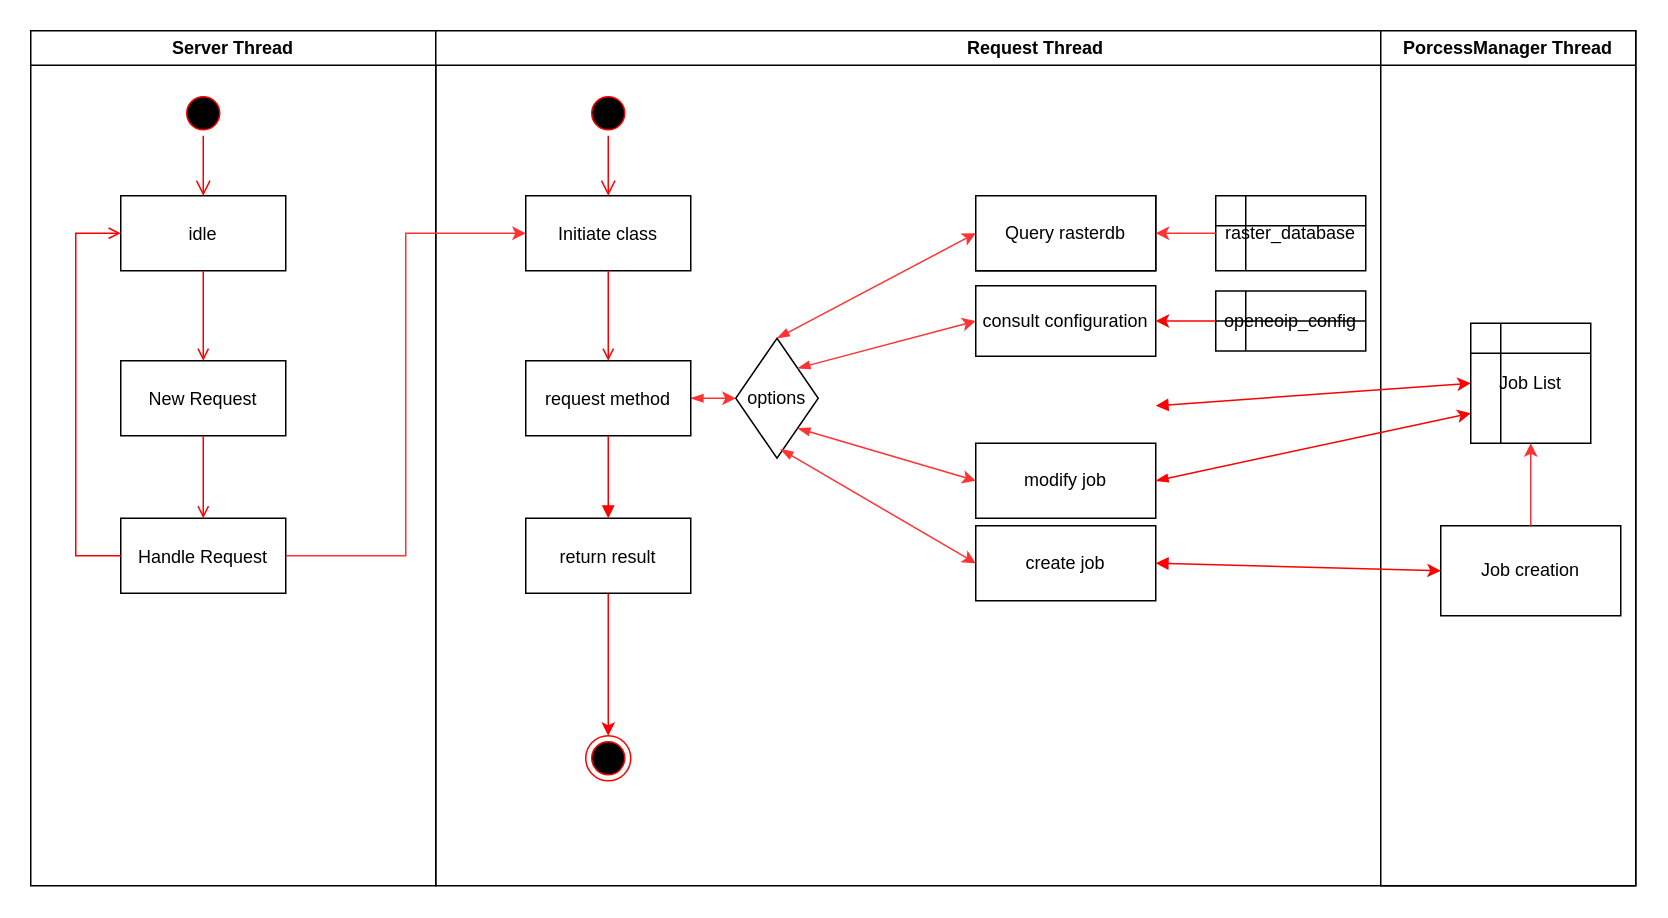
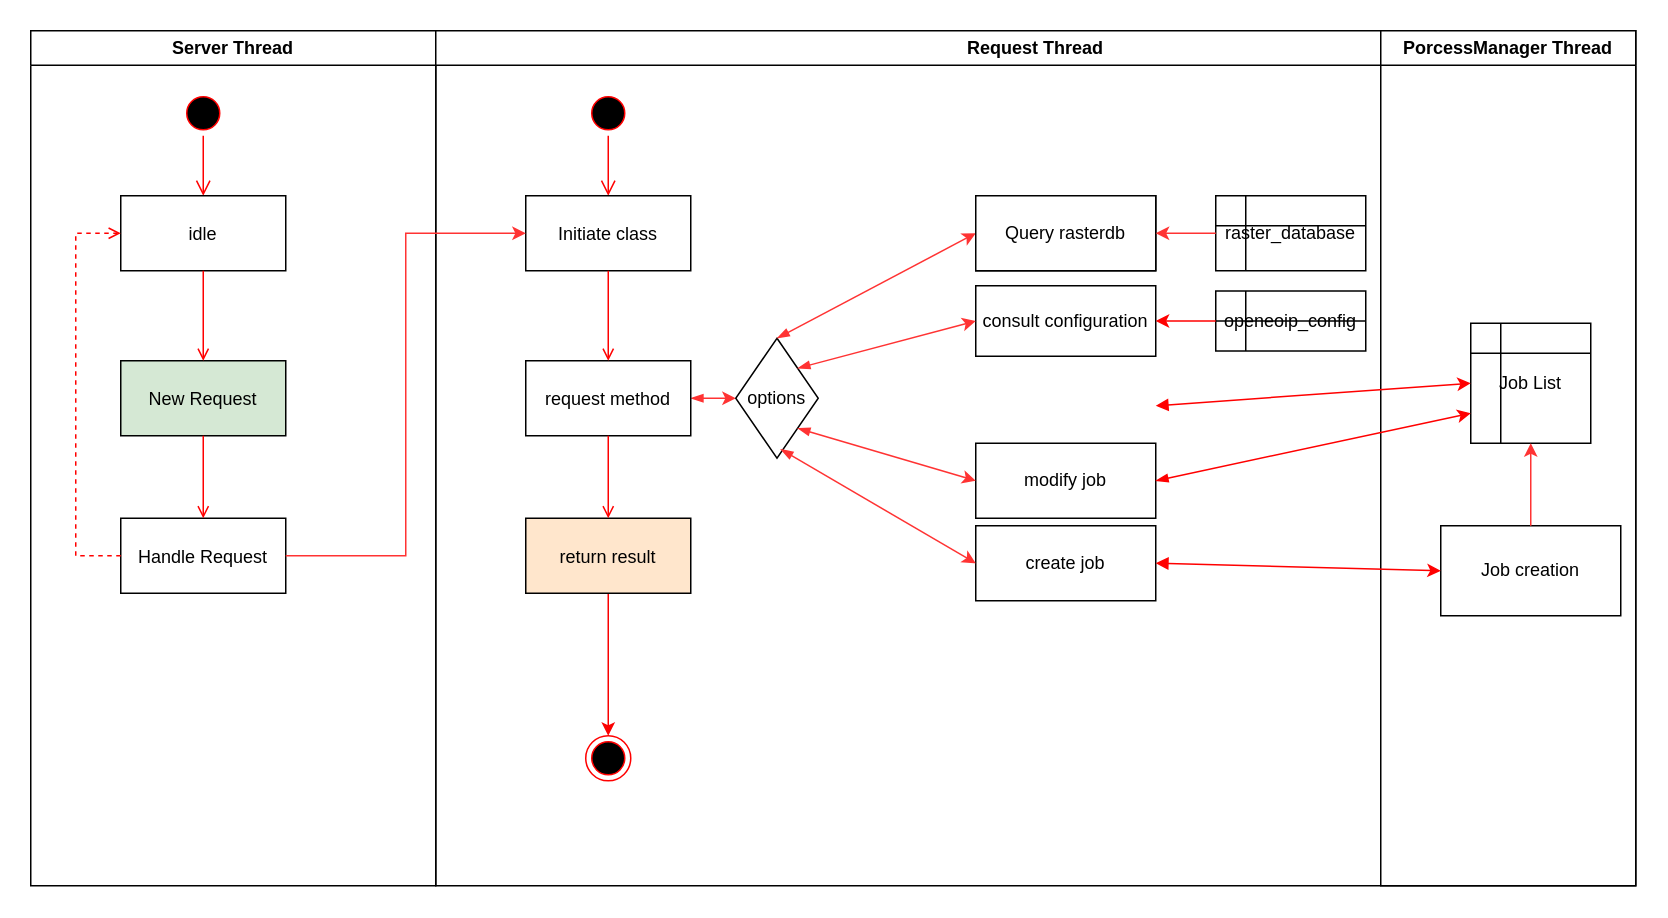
edge "Handle Request" -> "idle": style solid -> dashed
node "New Request": fillcolor #ffffff -> #d5e8d4
edge "request method" -> "return result": arrowhead block -> open
node "return result": fillcolor #ffffff -> #ffe6cc
